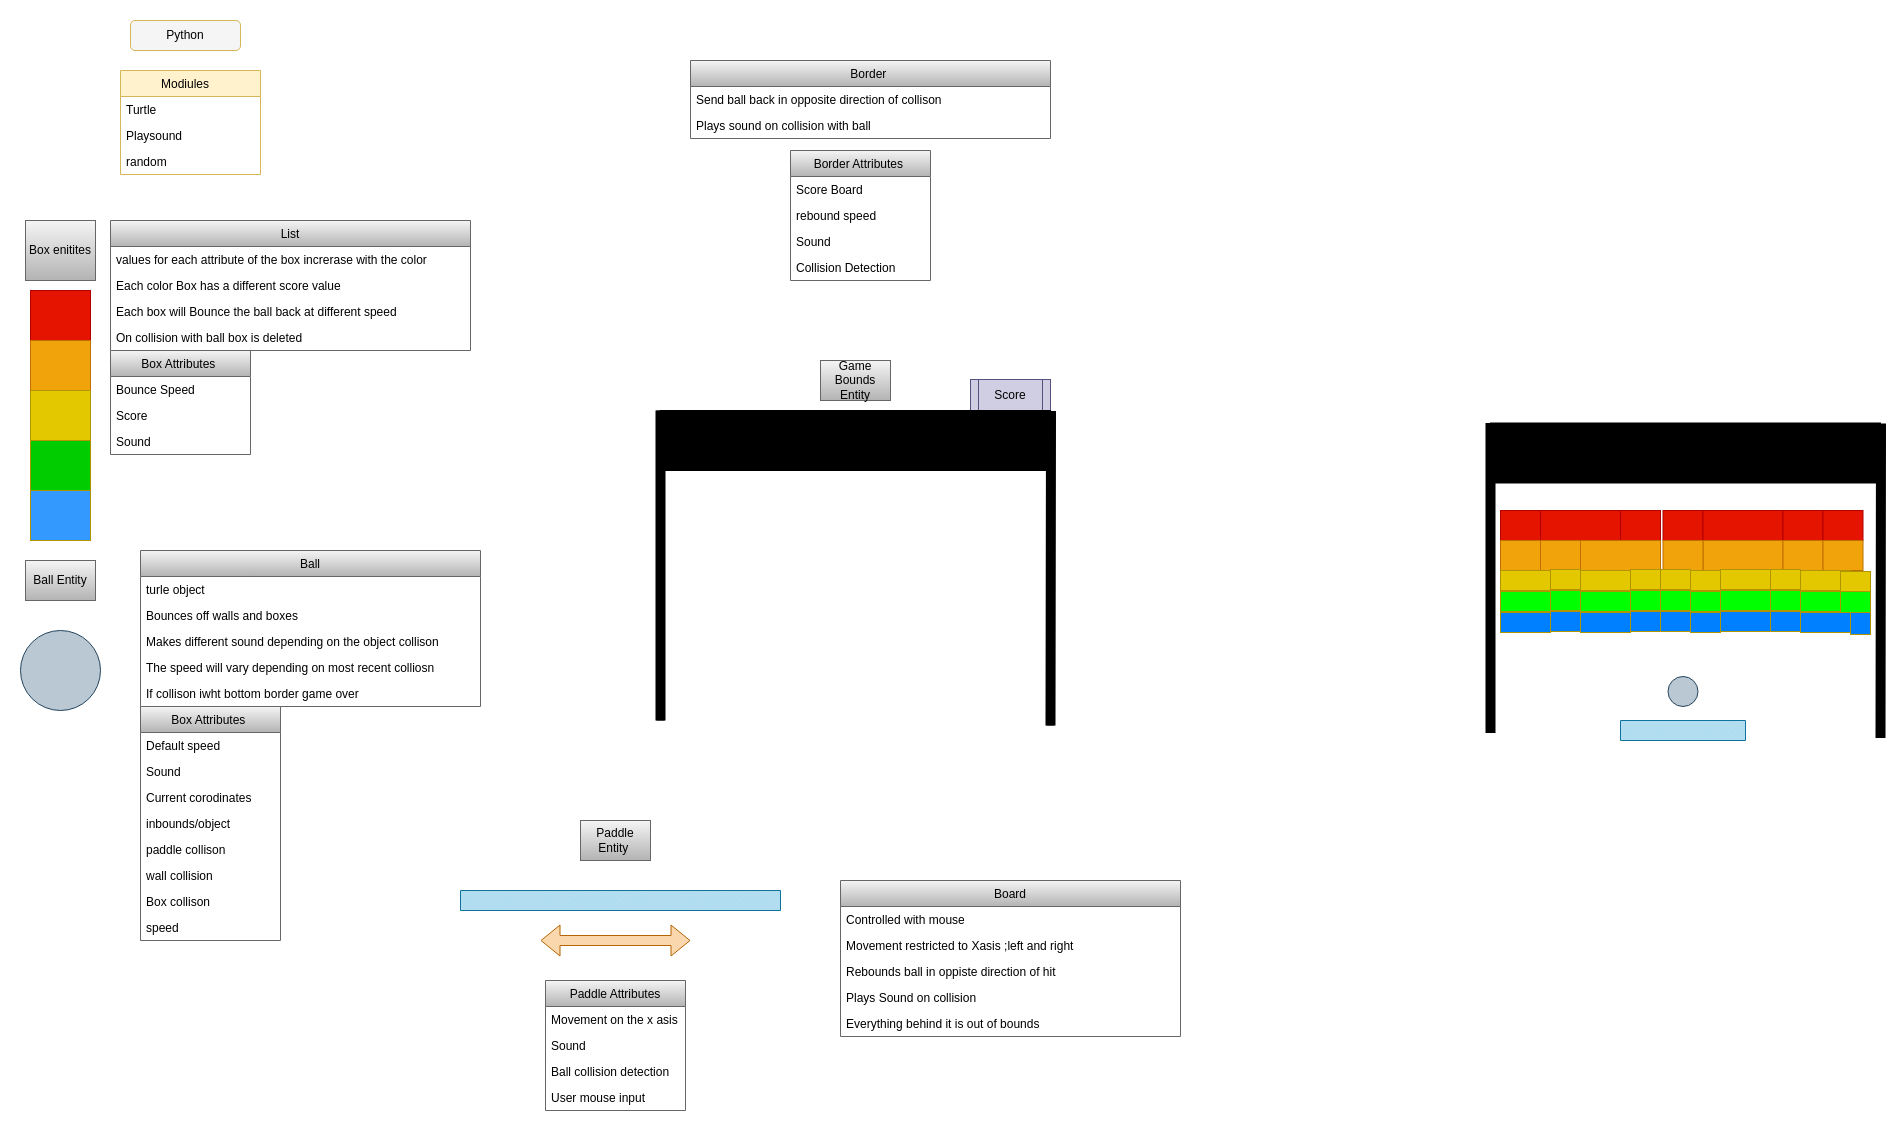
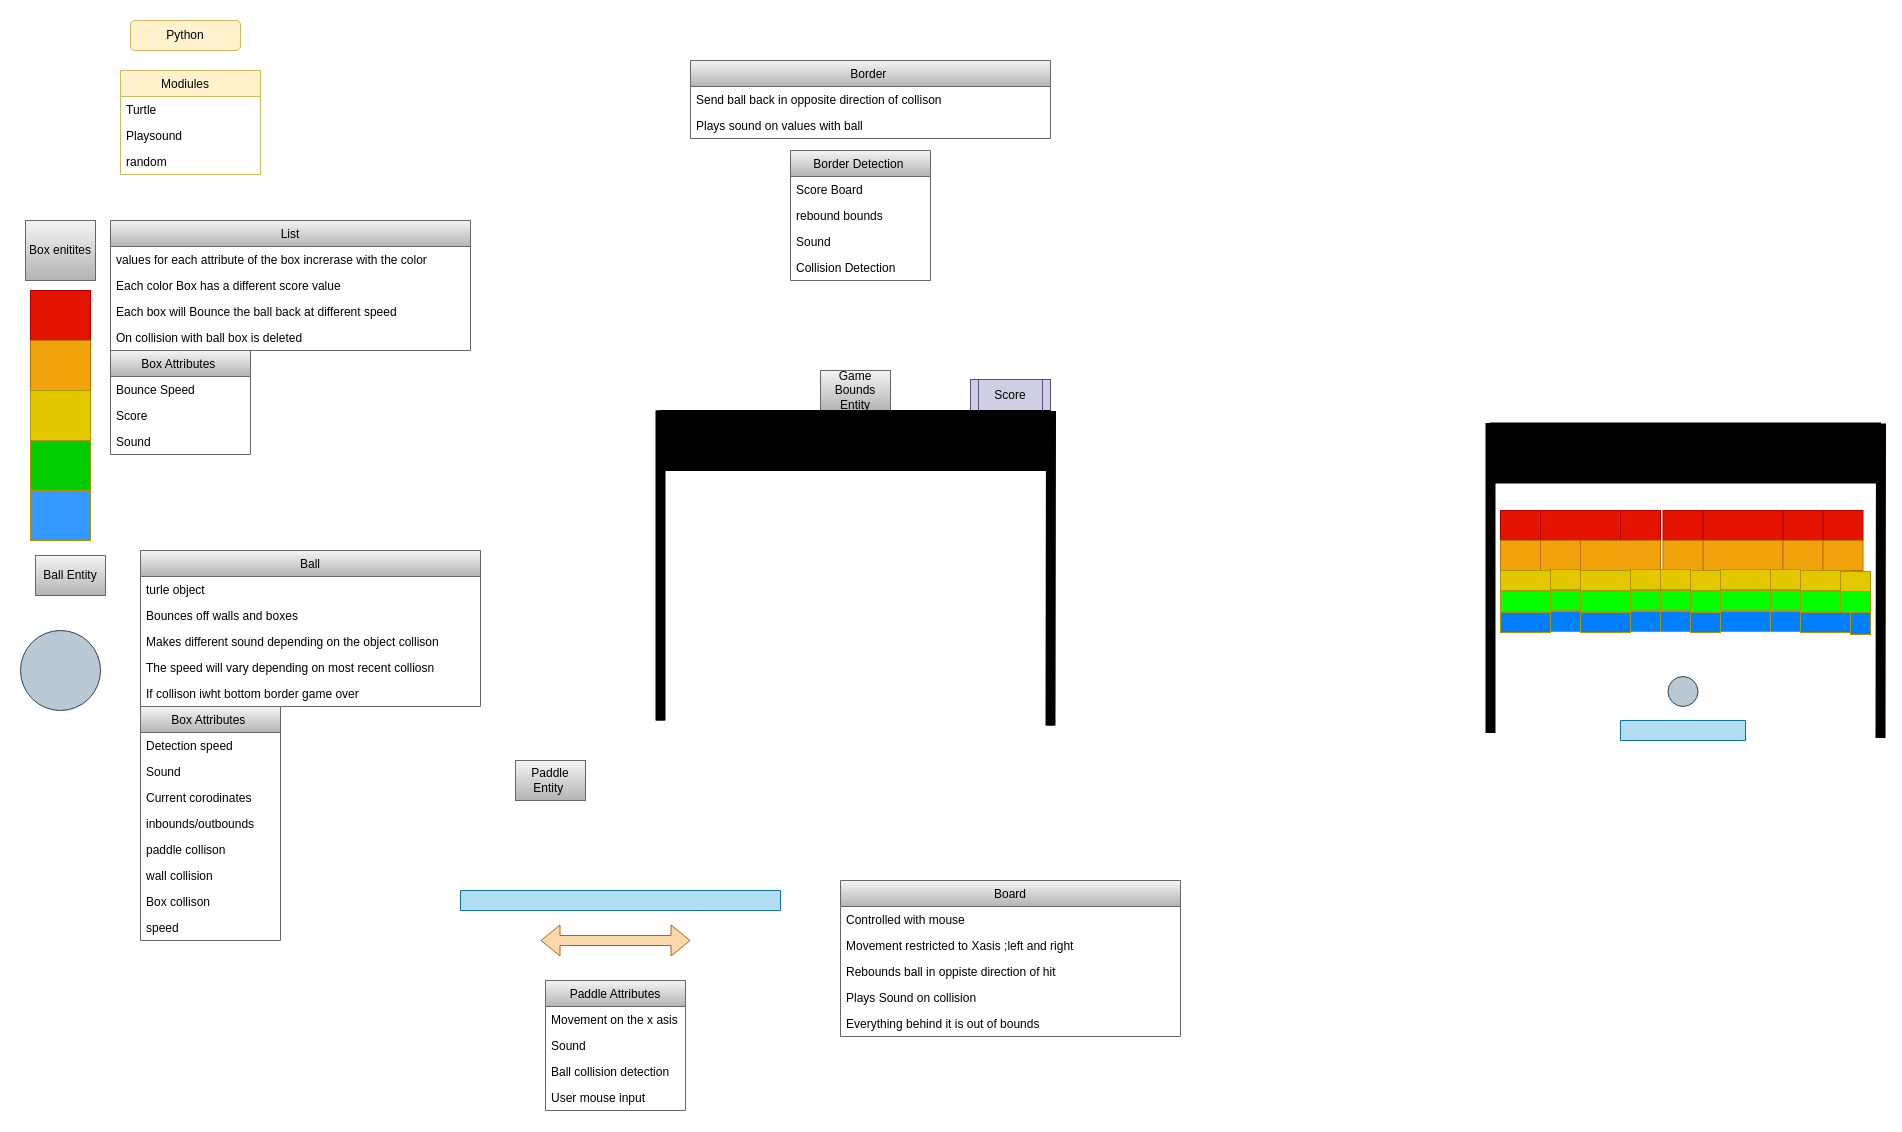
node "Python": fillcolor #f5f5f5 -> #fff2cc
node "Plays sound on collision with ball": label "Plays sound on collision with ball" -> "Plays sound on values with ball"
node "Border Attributes": label "Border Attributes" -> "Border Detection"
node "rebound speed": label "rebound speed" -> "rebound bounds"
node "Game Bounds Entity": moved (856, 381) -> (856, 391)
node "Ball Entity": moved (61, 581) -> (71, 576)
node "Default speed": label "Default speed" -> "Detection speed"
node "inbounds/object": label "inbounds/object" -> "inbounds/outbounds"
node "Paddle Entity": moved (616, 841) -> (551, 781)
